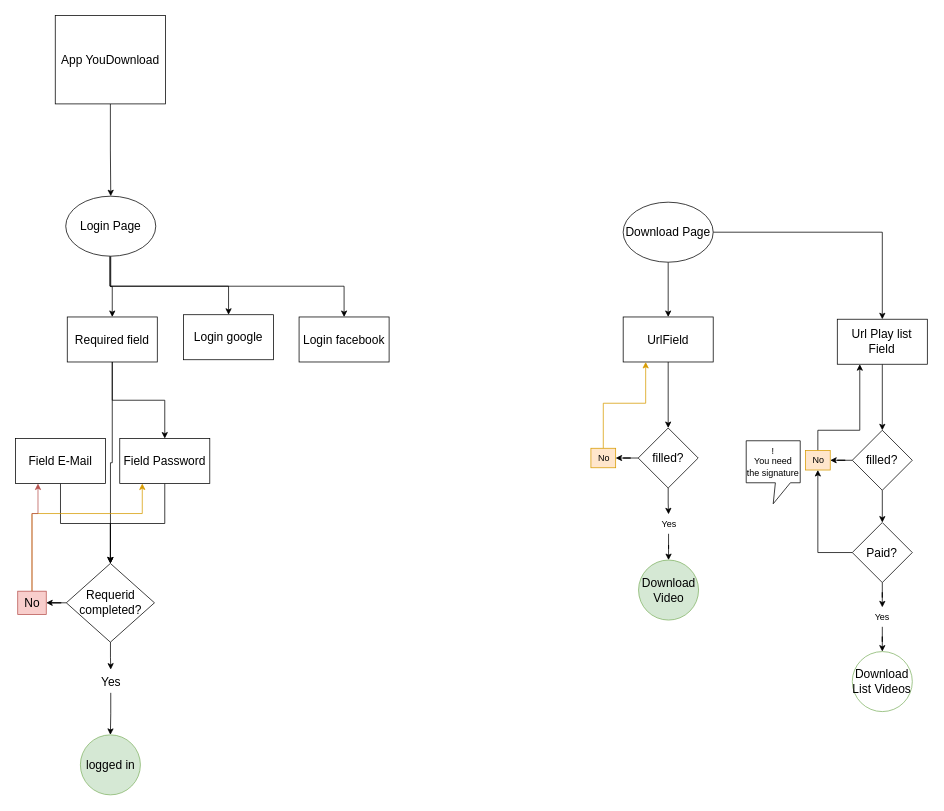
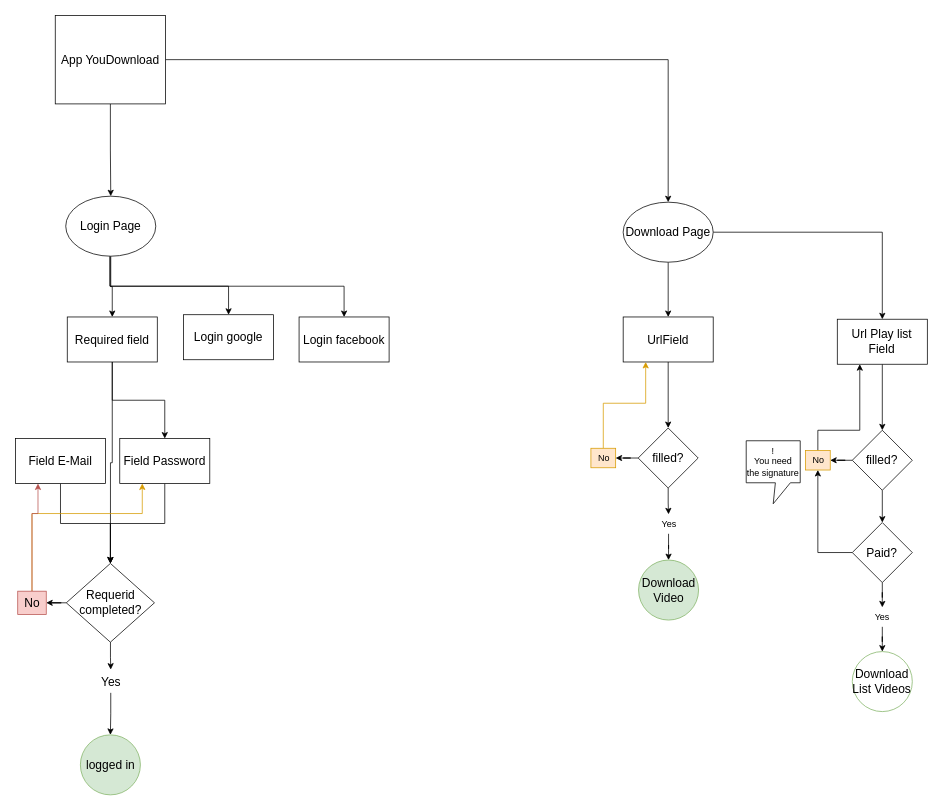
edge "App YouDownload" -> "Download Page": added
